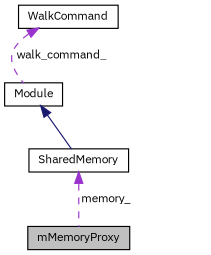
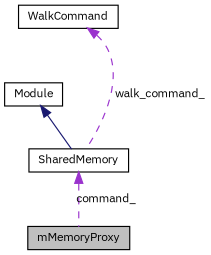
edge "Module" -> "WalkCommand": now "SharedMemory" -> "WalkCommand"
edge "mMemoryProxy" -> "SharedMemory": label " memory_" -> " command_"
